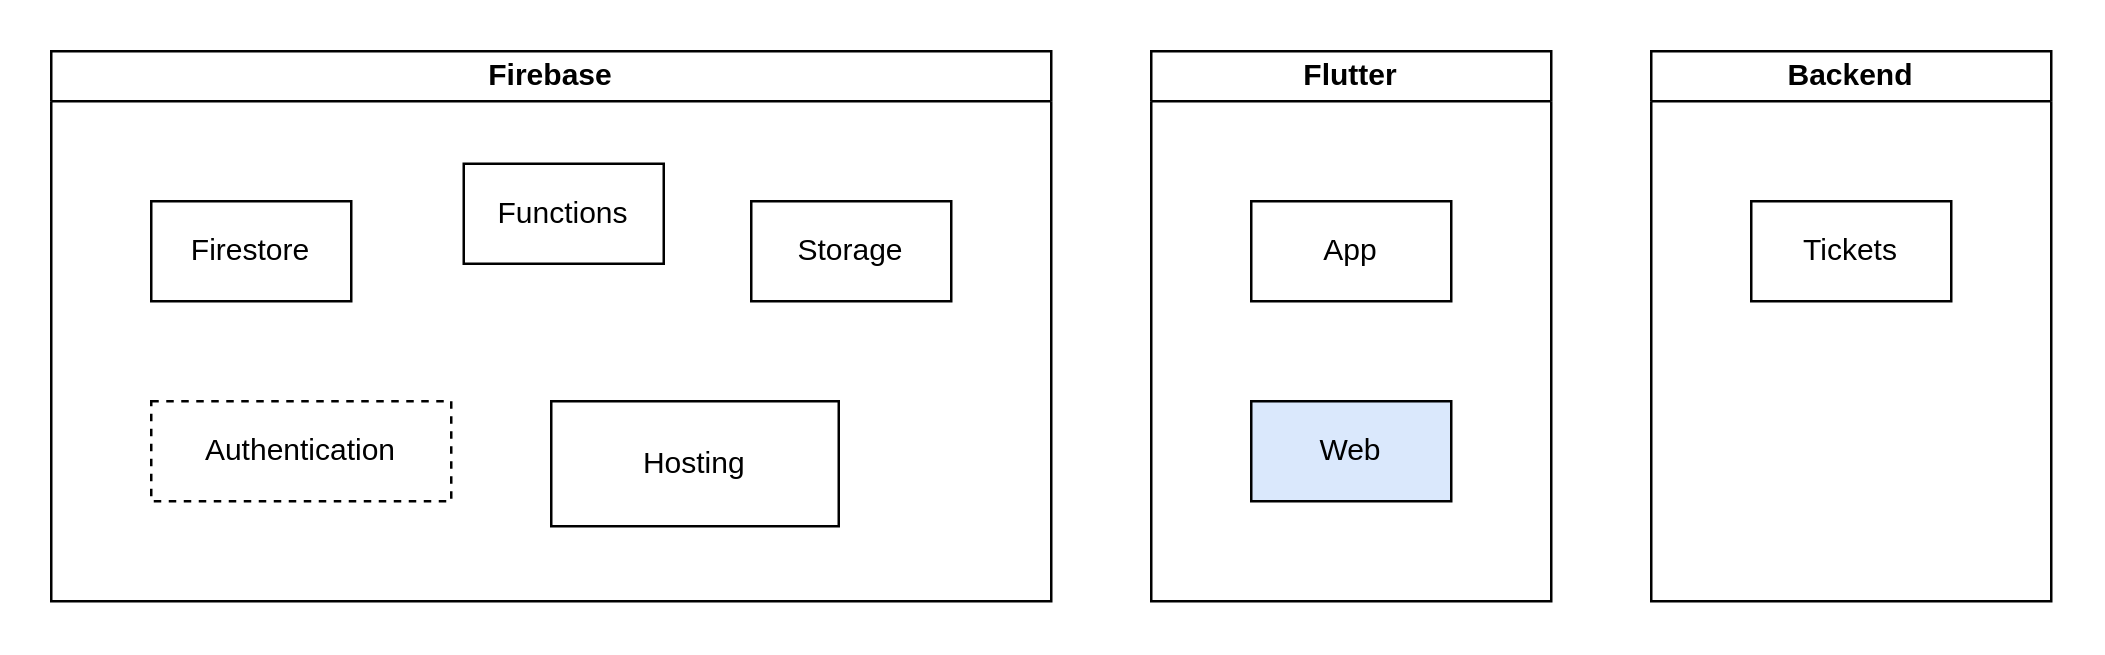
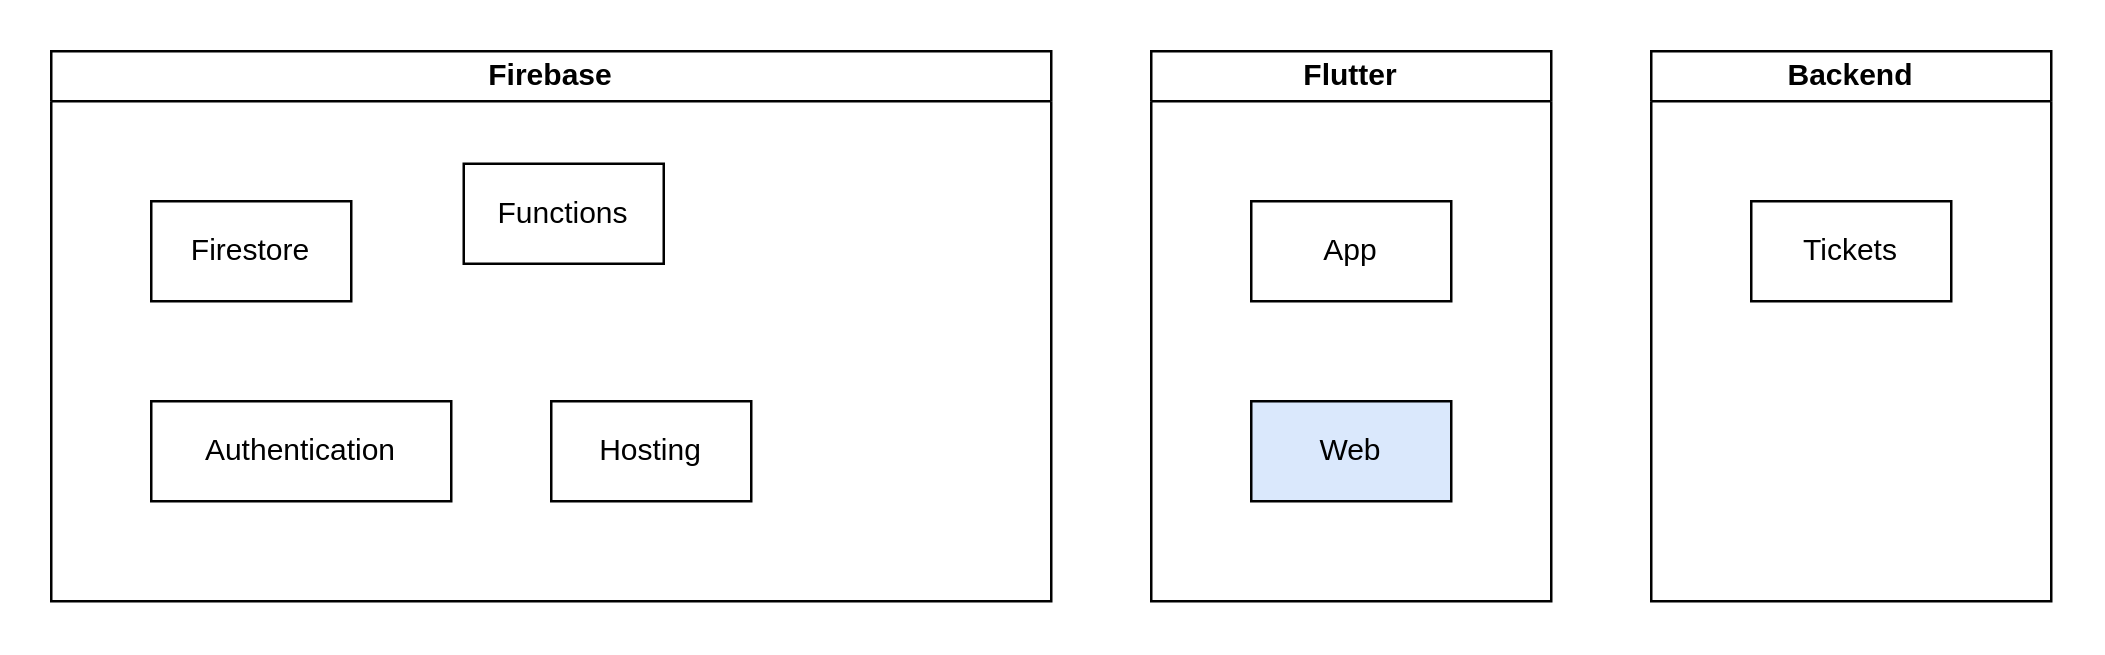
node "Storage": removed
node "Authentication": style dashed -> solid
node "Hosting": size 288x125 -> 200x100
